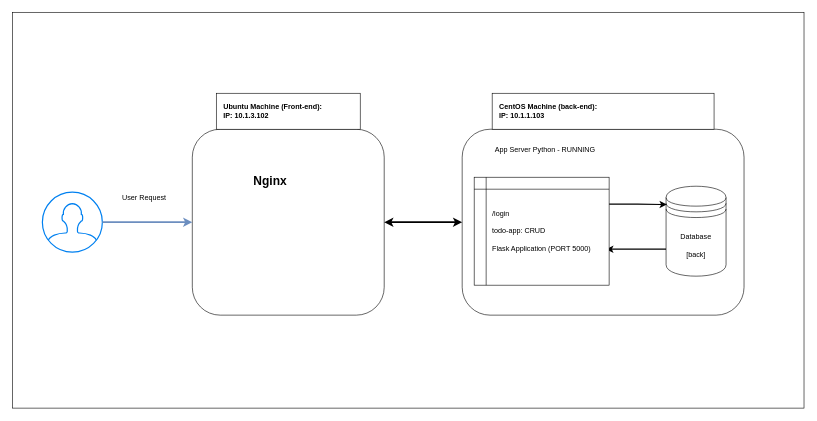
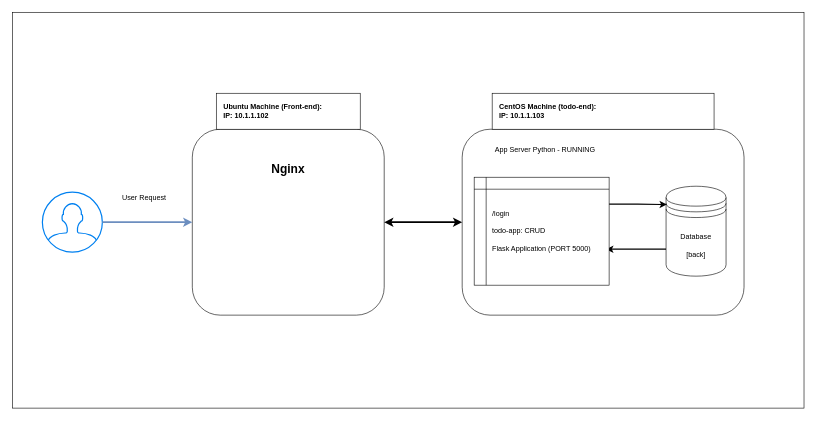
node "Ubuntu Machine (Front-end): IP: 10.1.3.102": label "Ubuntu Machine (Front-end): IP: 10.1.3.102" -> "Ubuntu Machine (Front-end): IP: 10.1.1.102"
node "CentOS Machine (back-end): IP: 10.1.1.103": label "CentOS Machine (back-end): IP: 10.1.1.103" -> "CentOS Machine (todo-end): IP: 10.1.1.103"
node "Nginx": moved (270, 180) -> (288, 168)
